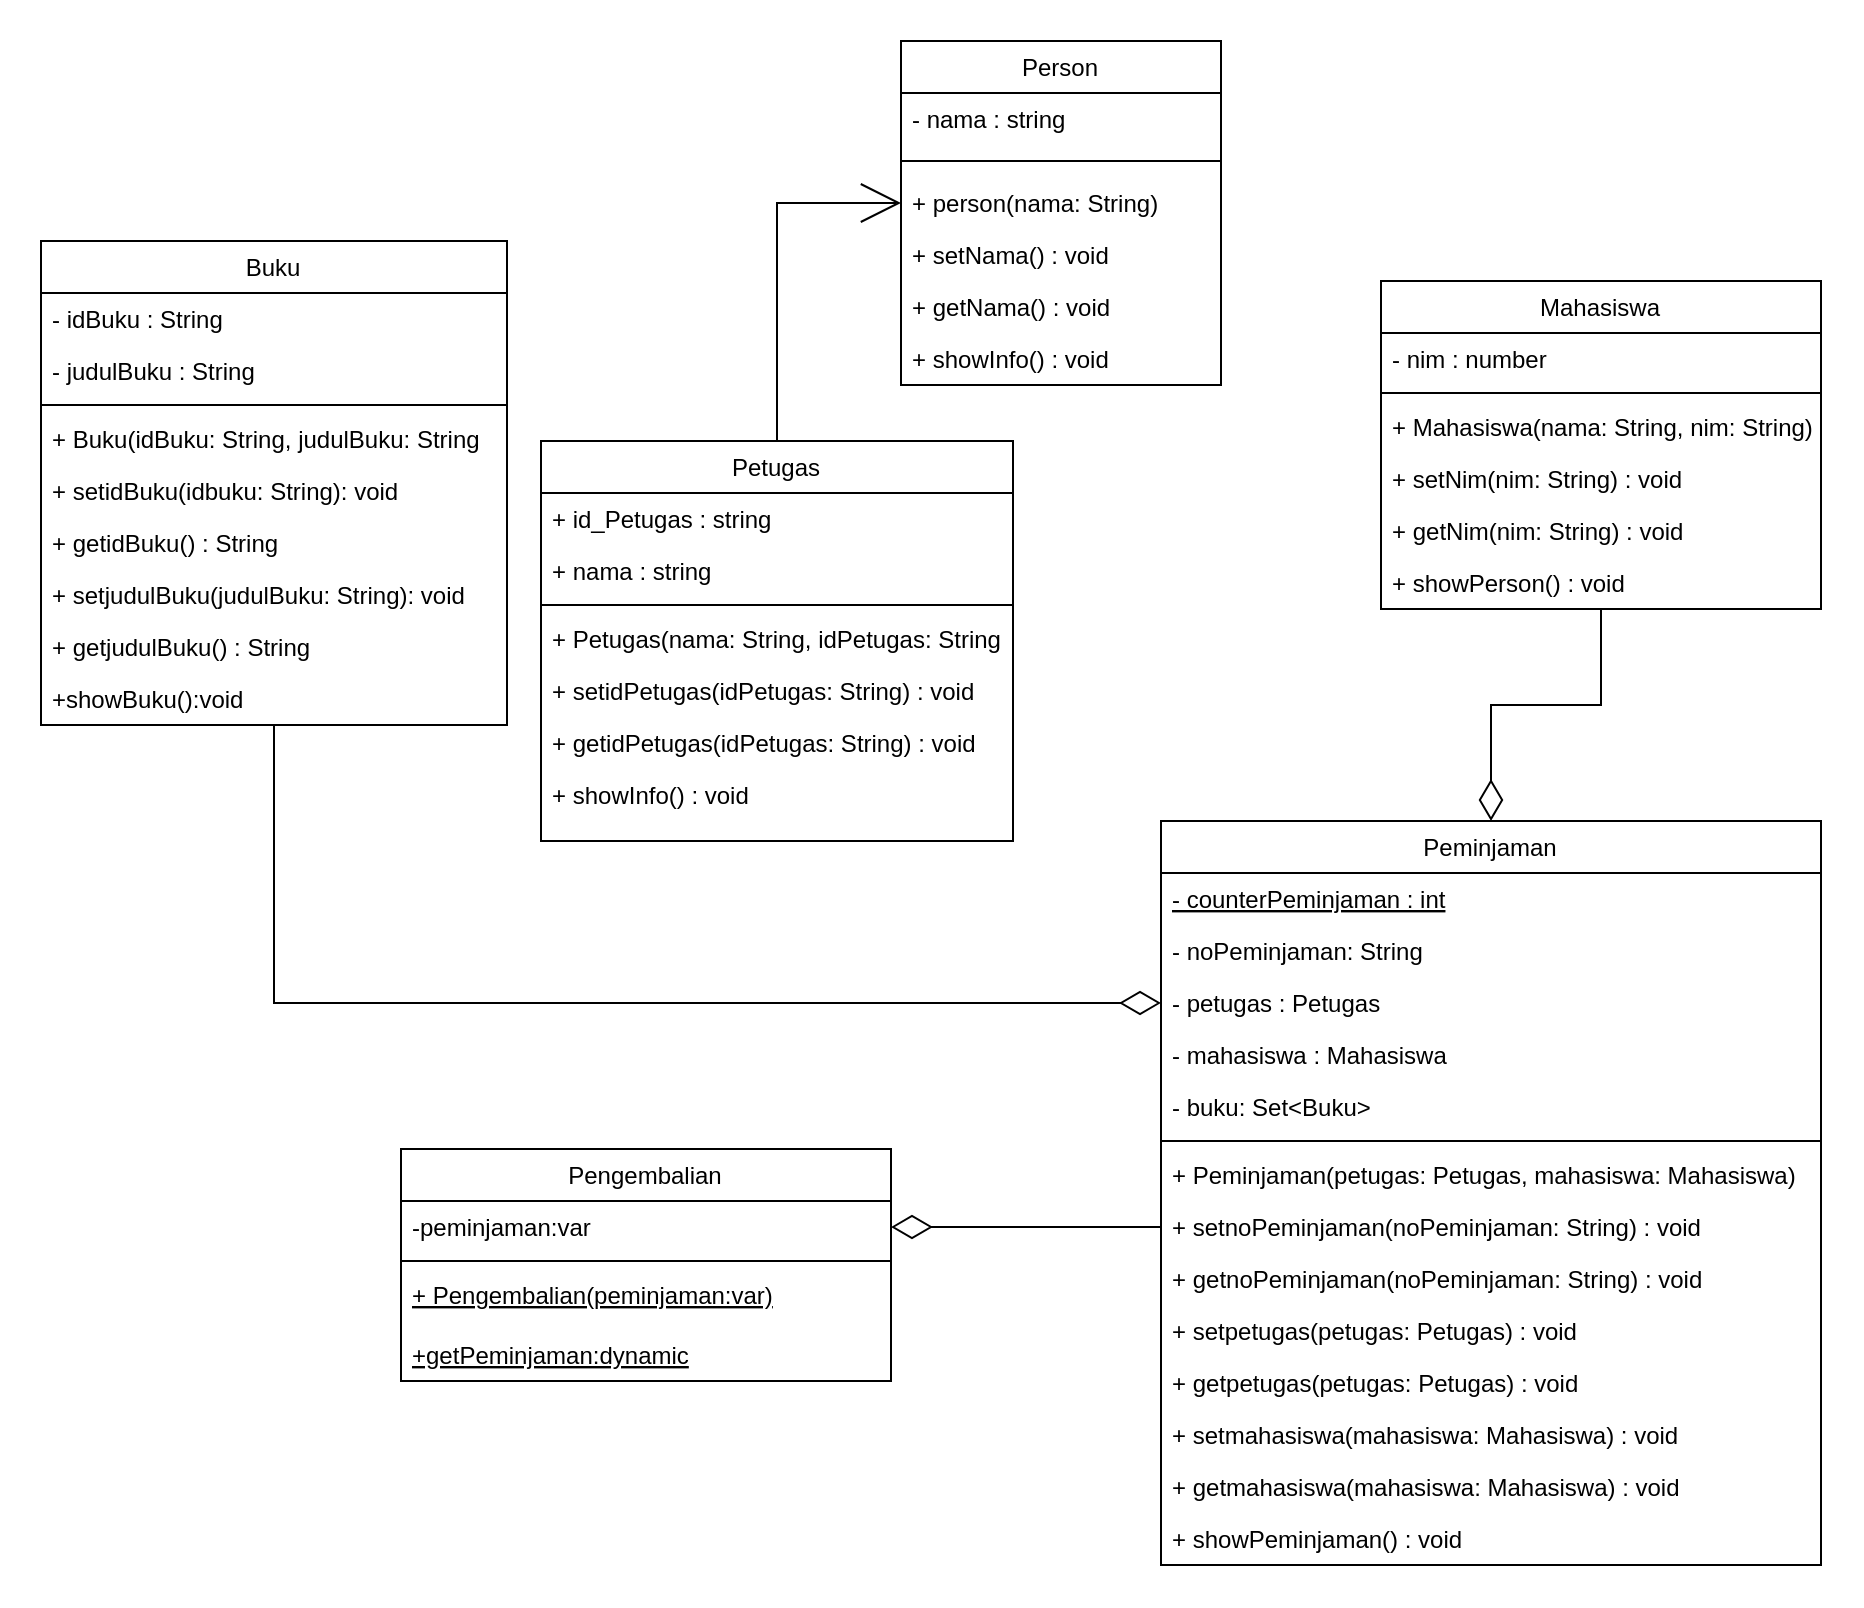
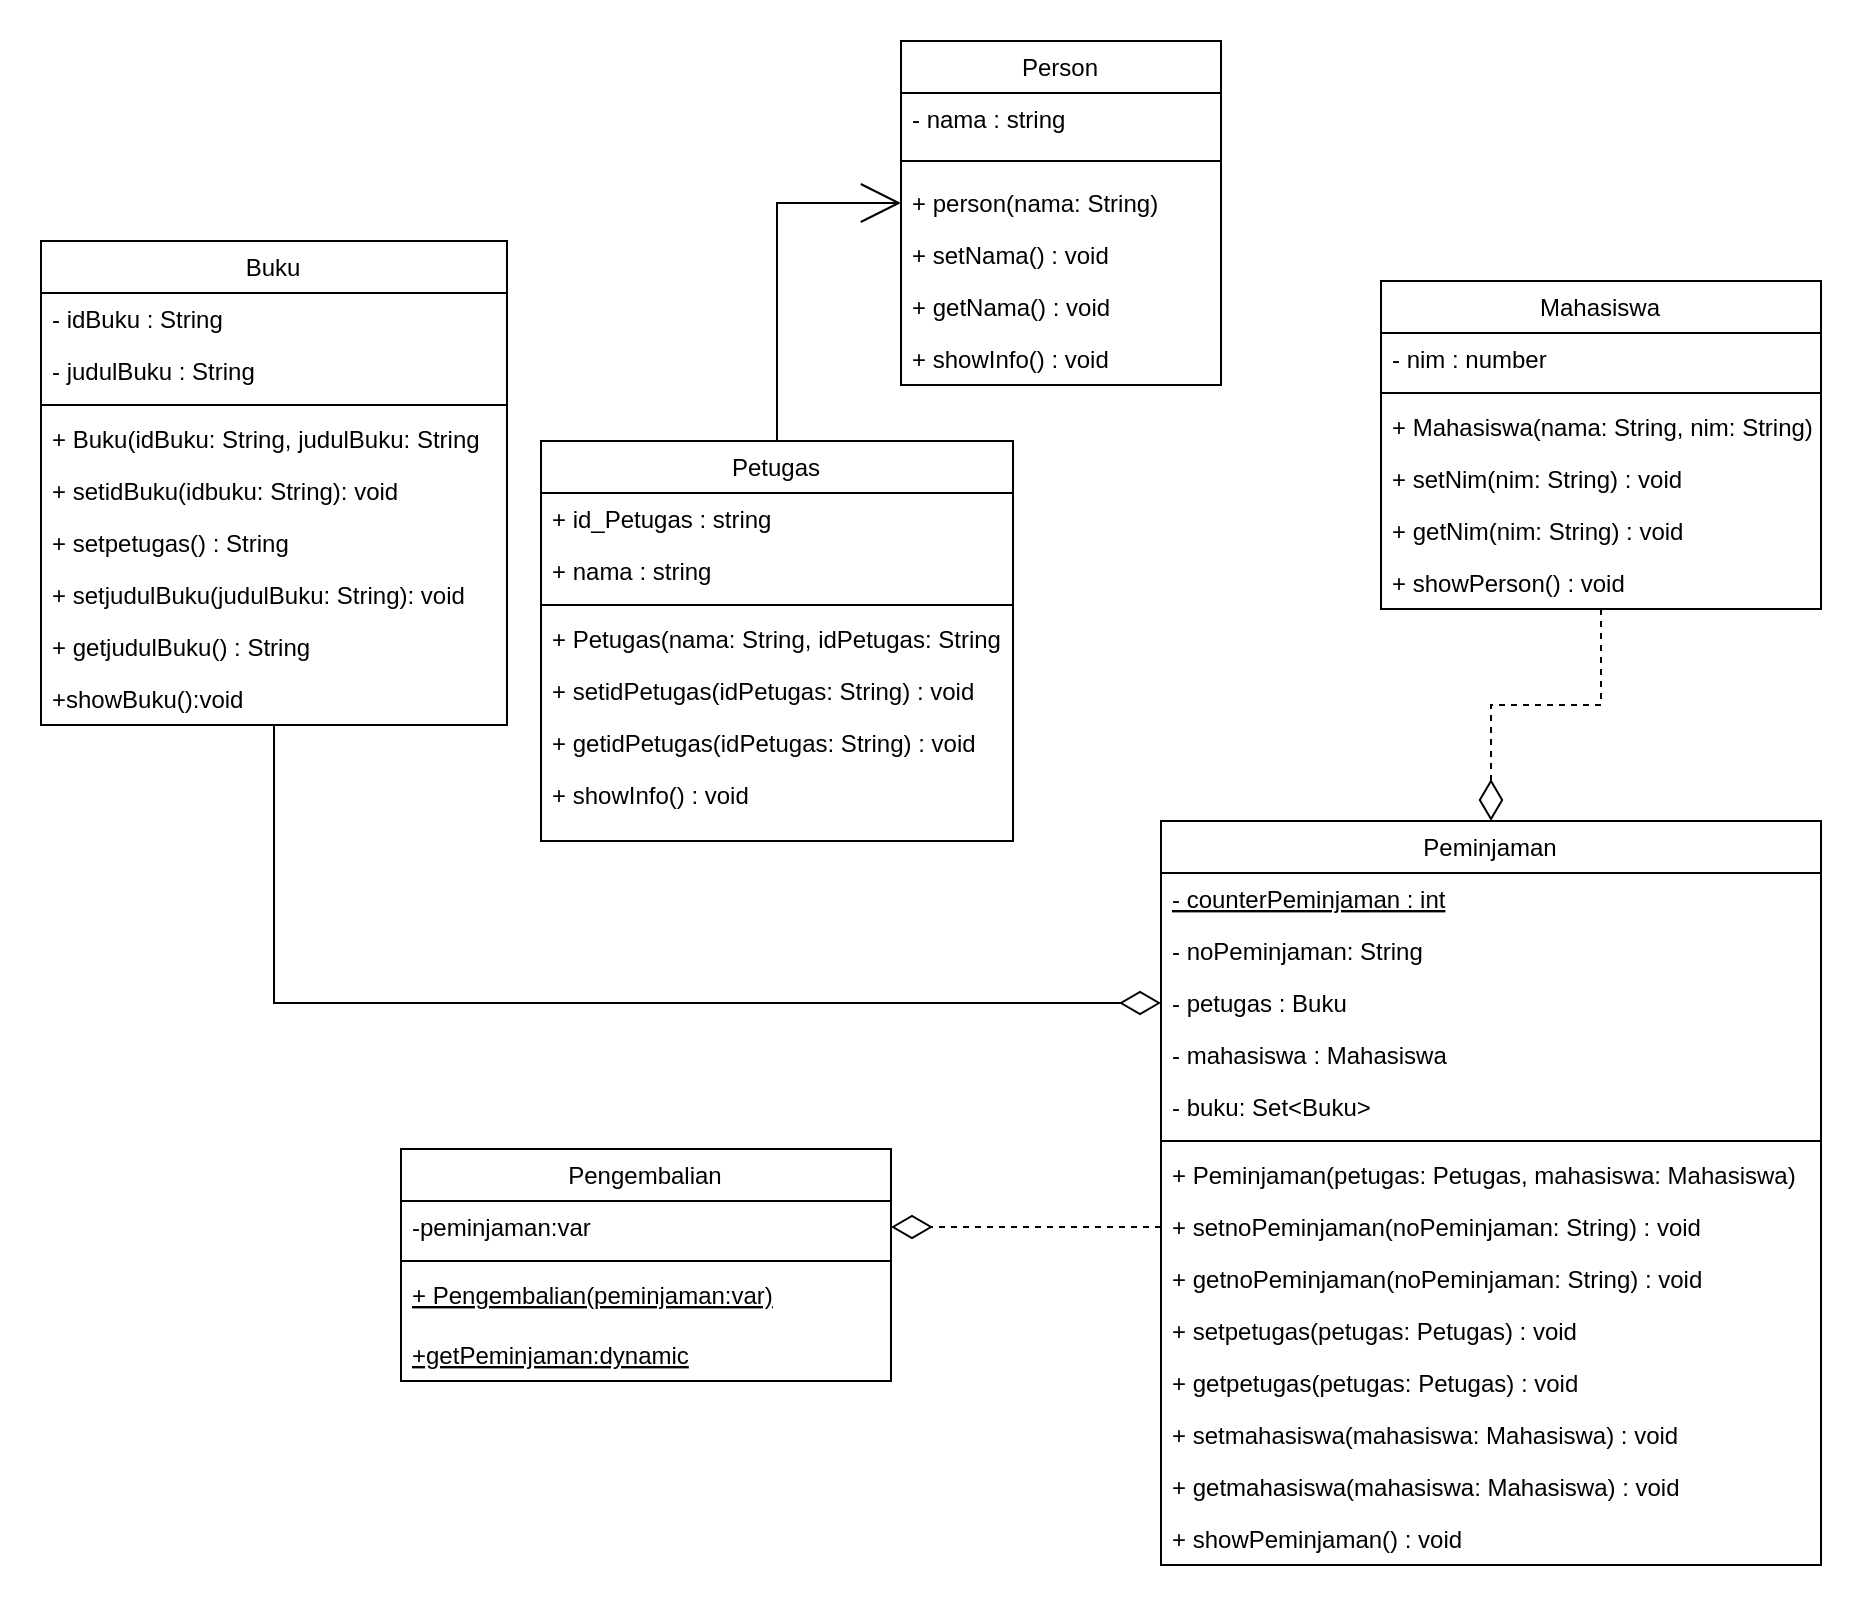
node "+ getidBuku() : String": label "+ getidBuku() : String" -> "+ setpetugas() : String"
edge "Mahasiswa" -> "Peminjaman": style solid -> dashed
node "- petugas : Petugas": label "- petugas : Petugas" -> "- petugas : Buku"
edge "+ setnoPeminjaman(noPeminjaman: String) : void" -> "-peminjaman:var": style solid -> dashed
